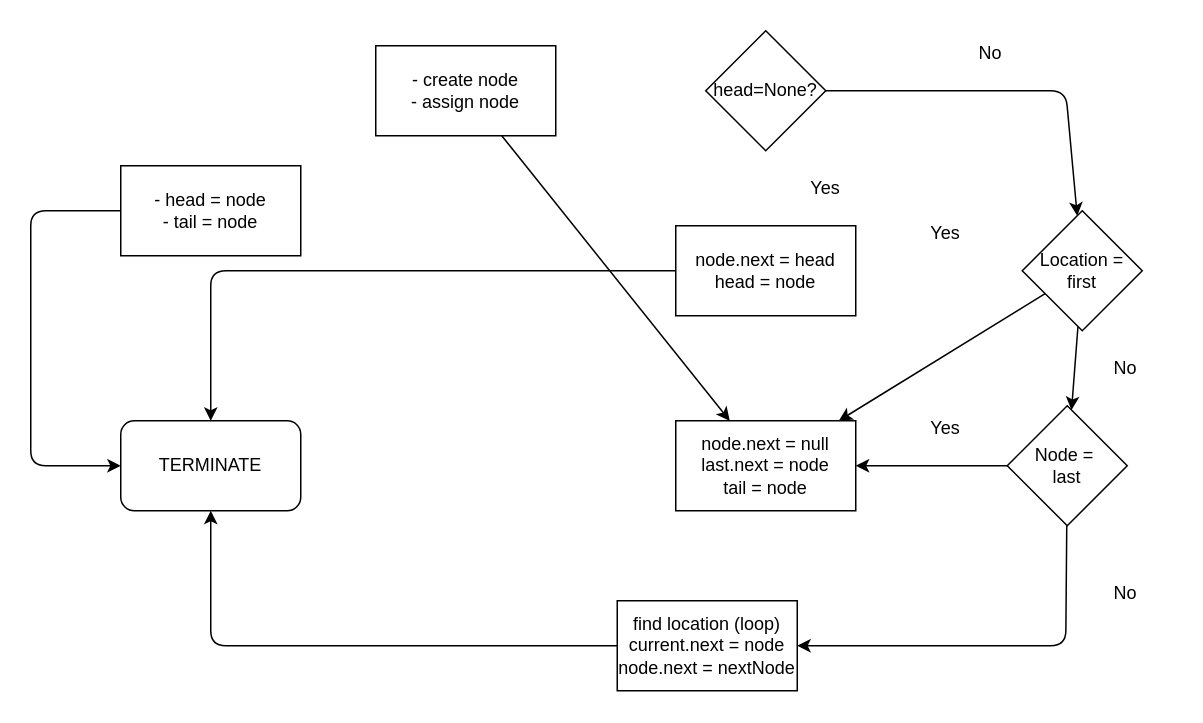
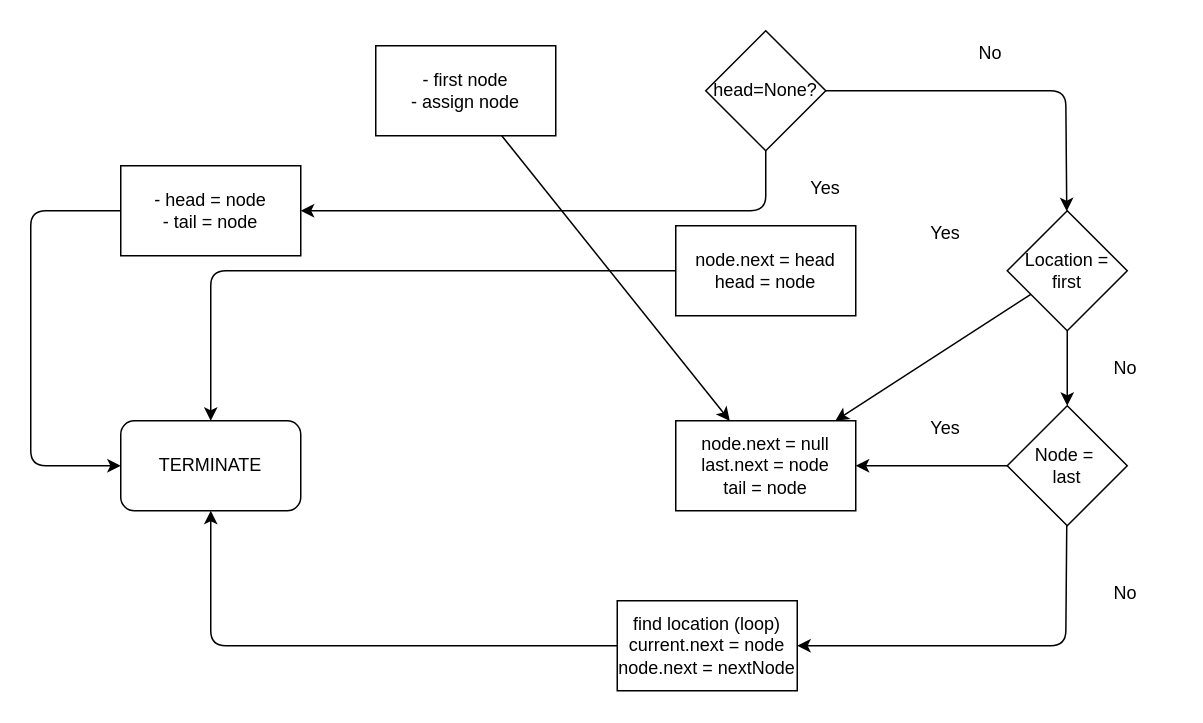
node "- create node - assign node": label "- create node - assign node" -> "- first node - assign node"
edge "head=None?" -> "- head = node - tail = node": added
node "Location = first": moved (1082, 271) -> (1067, 271)
